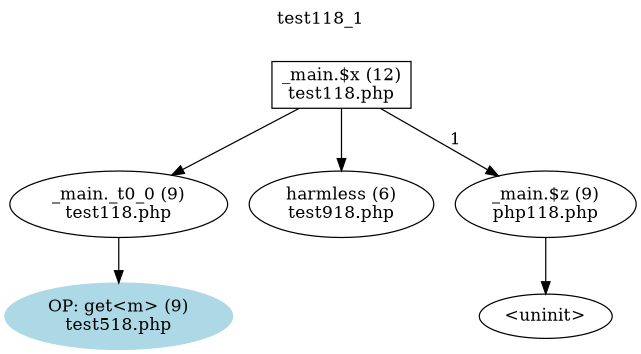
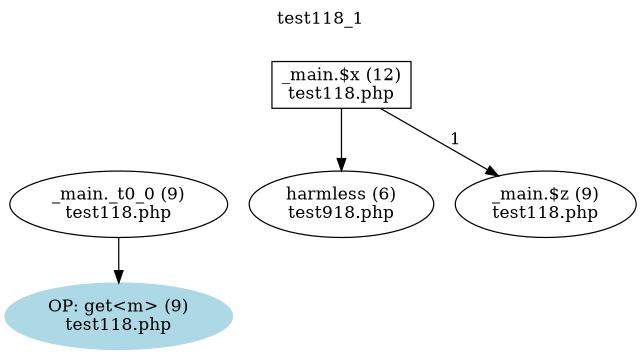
edge "_main.$x (12) test118.php" -> "_main._t0_0 (9) test118.php": removed
node "_main.$z (9) php118.php": label "_main.$z (9) php118.php" -> "_main.$z (9) test118.php"
node "OP: get<m> (9) test518.php": label "OP: get<m> (9) test518.php" -> "OP: get<m> (9) test118.php"
node "<uninit>": removed
